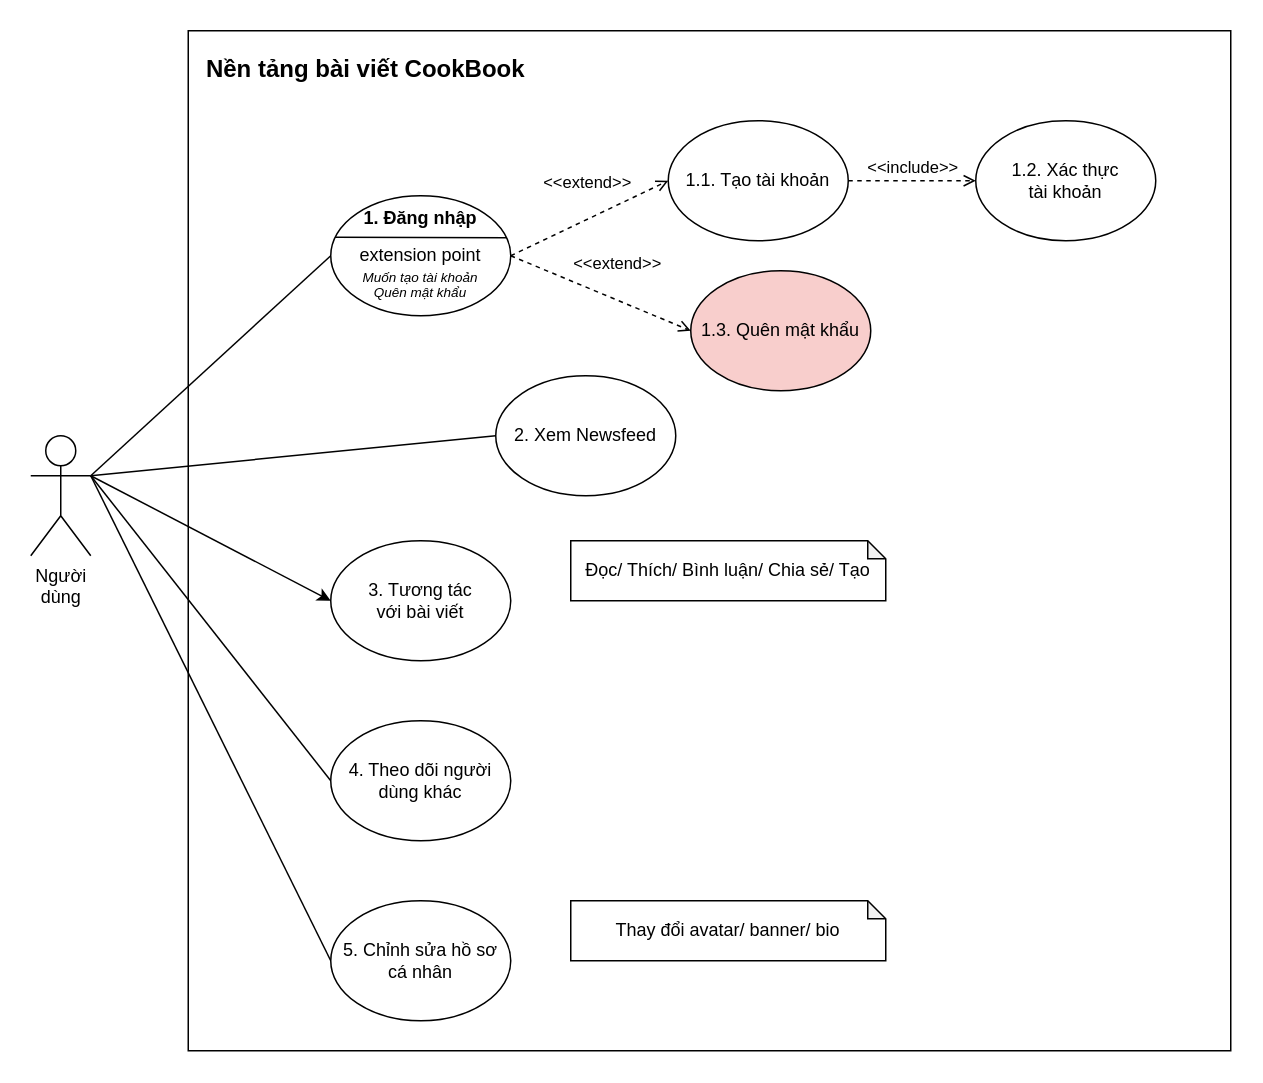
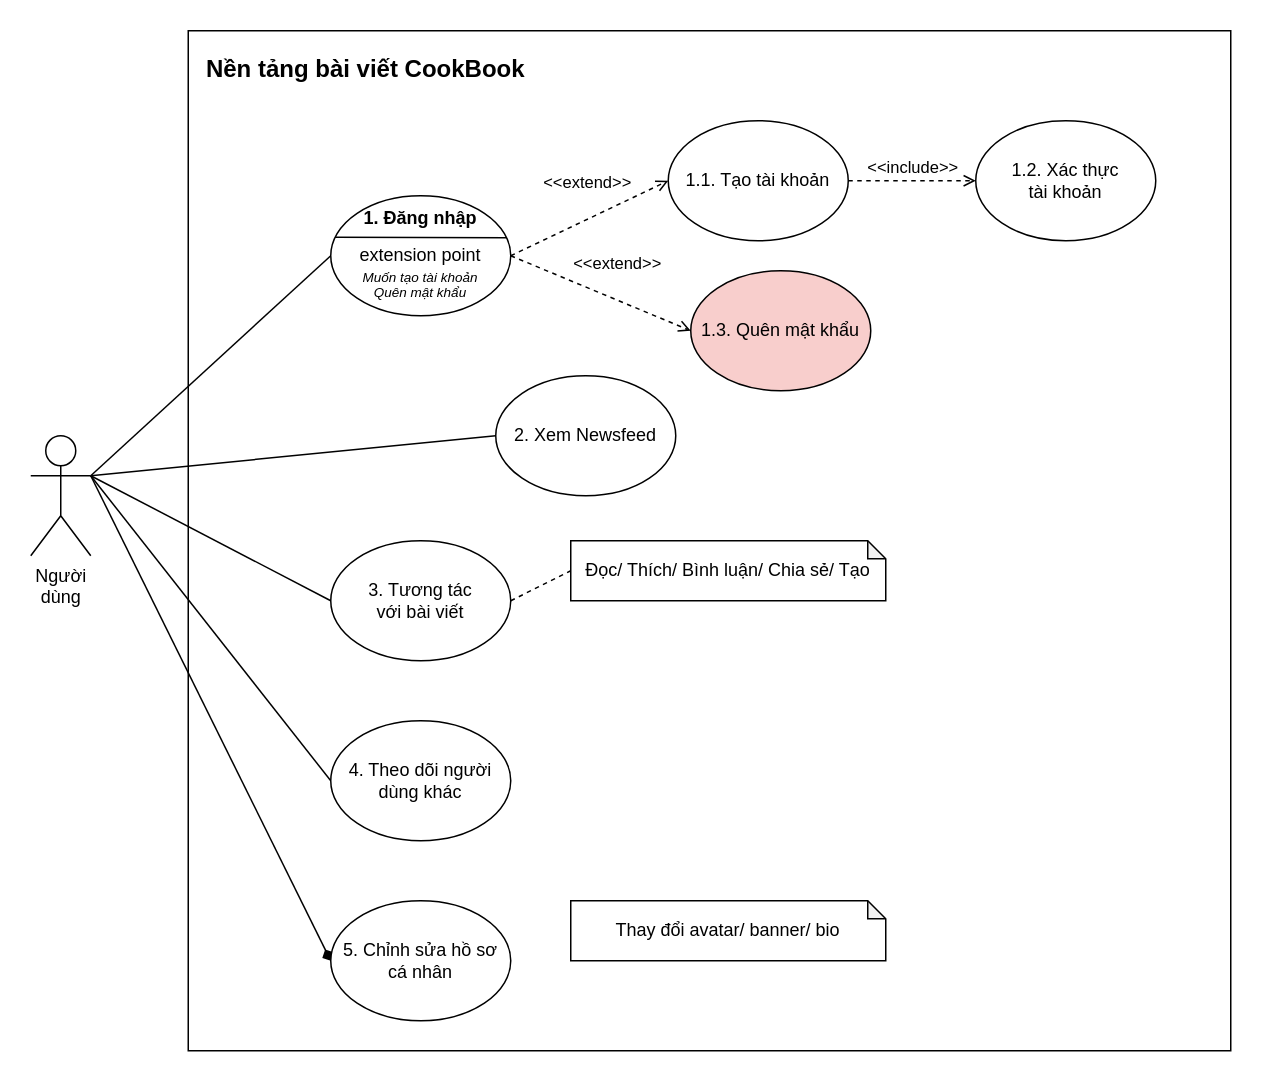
edge "Đọc/ Thích/ Bình luận/ Chia sẻ/ Tạo" -- "3. Tương tác với bài viết": added
edge "Người dùng" -> "3. Tương tác với bài viết": arrowhead classic -> none
edge "Người dùng" -- "5. Chỉnh sửa hồ sơ cá nhân": arrowhead none -> diamond
